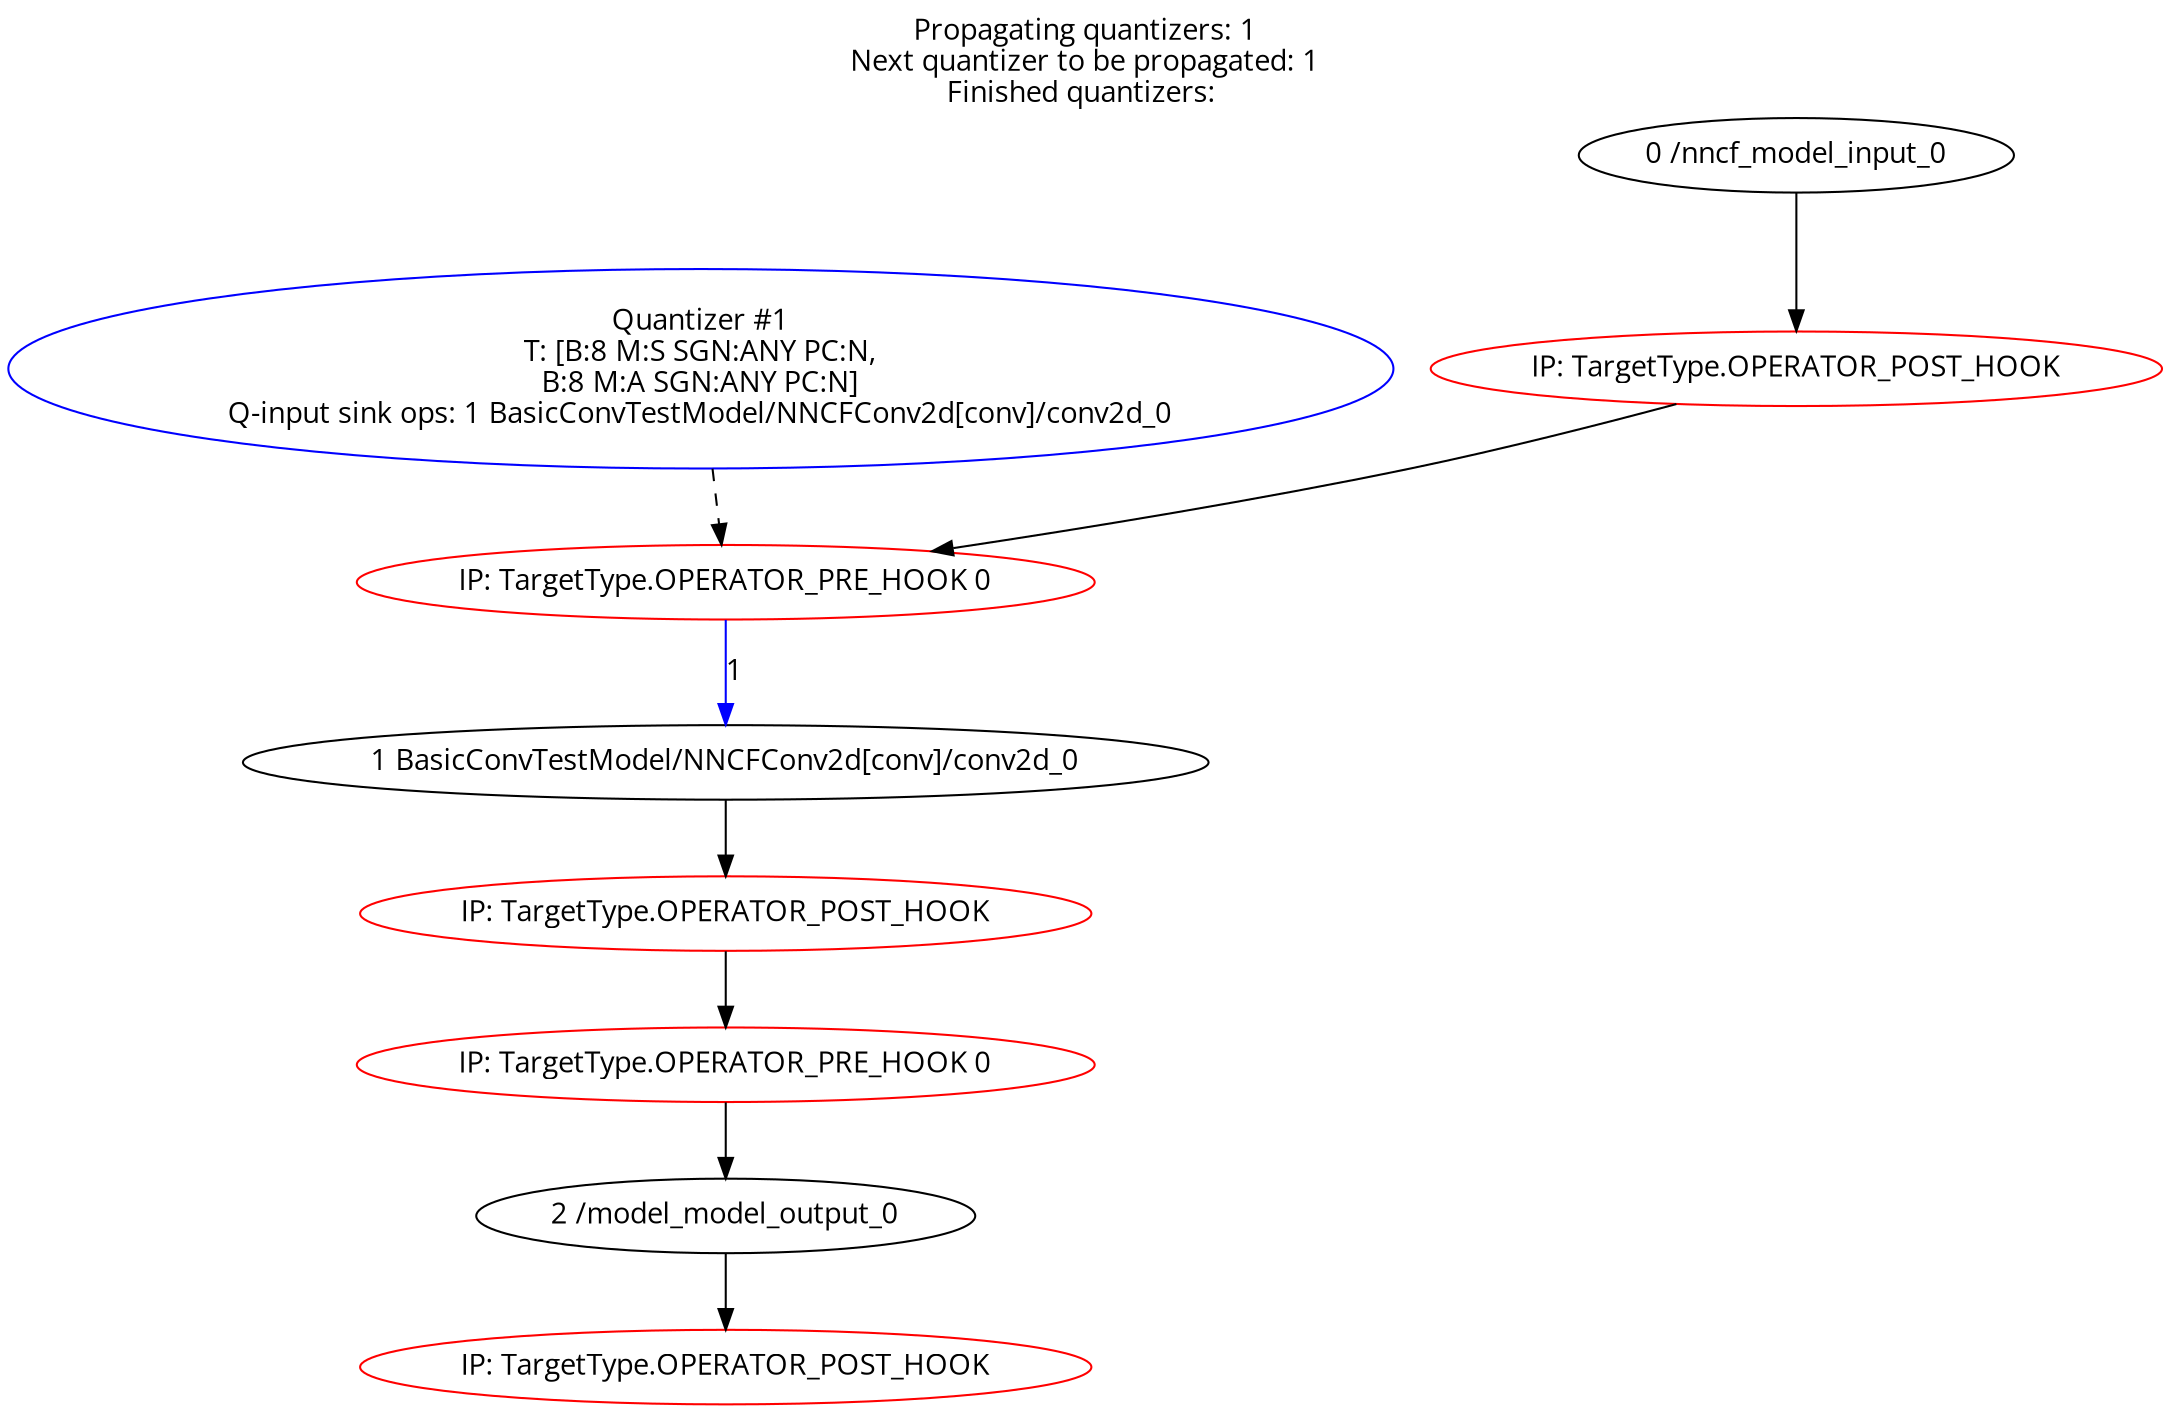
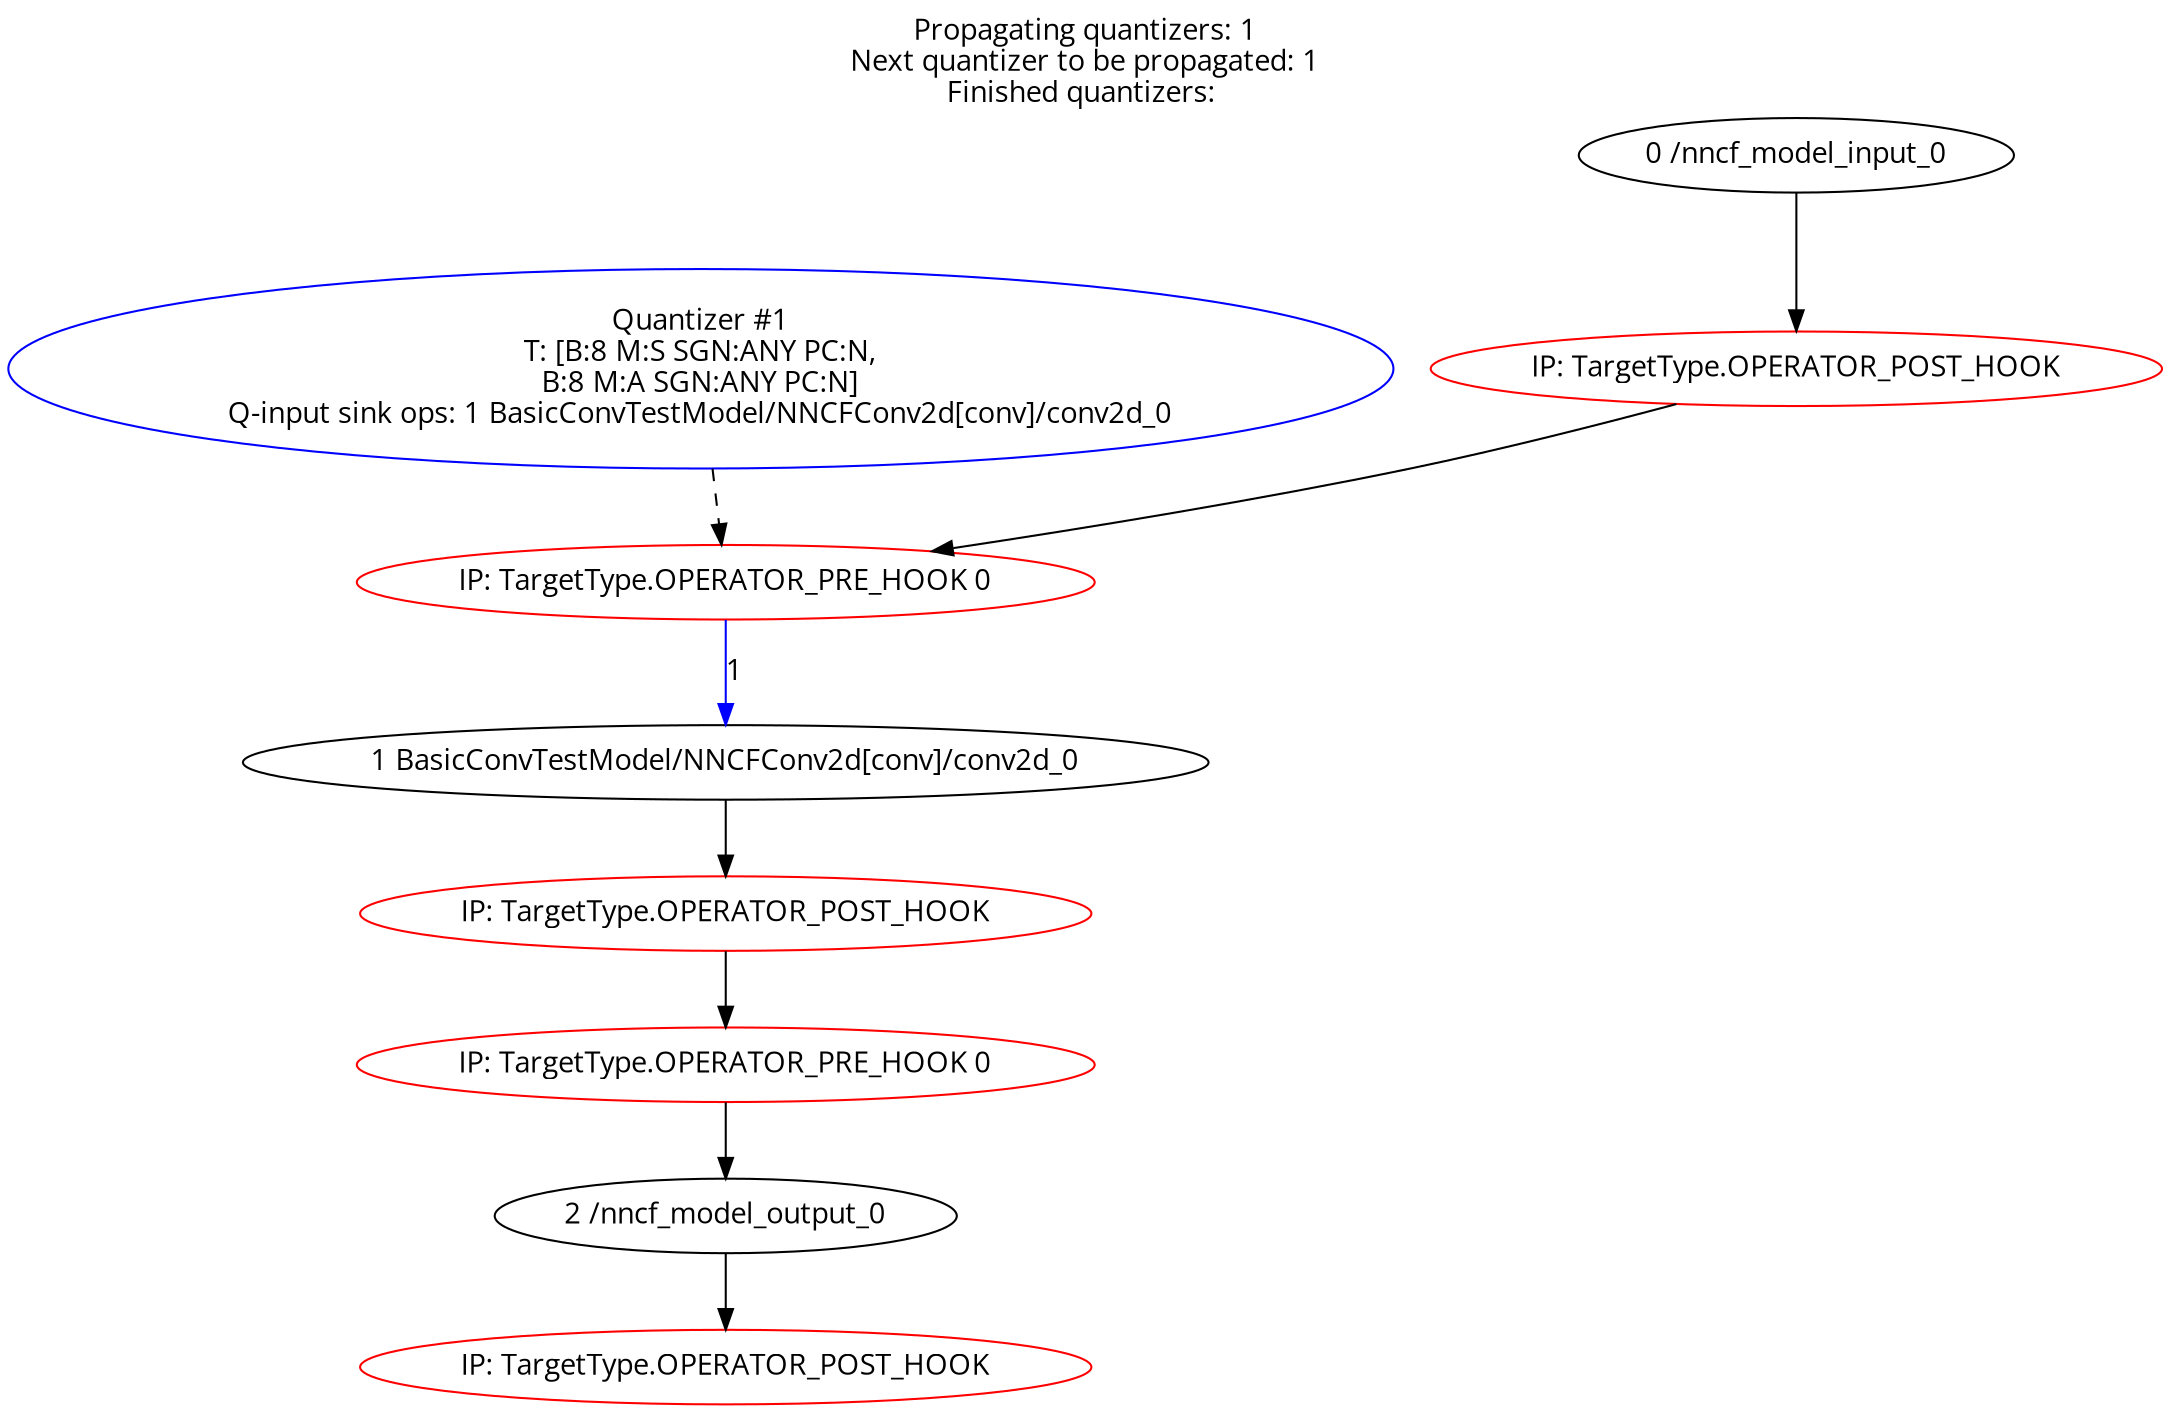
node "2 /model_model_output_0": label "2 /model_model_output_0" -> "2 /nncf_model_output_0"
